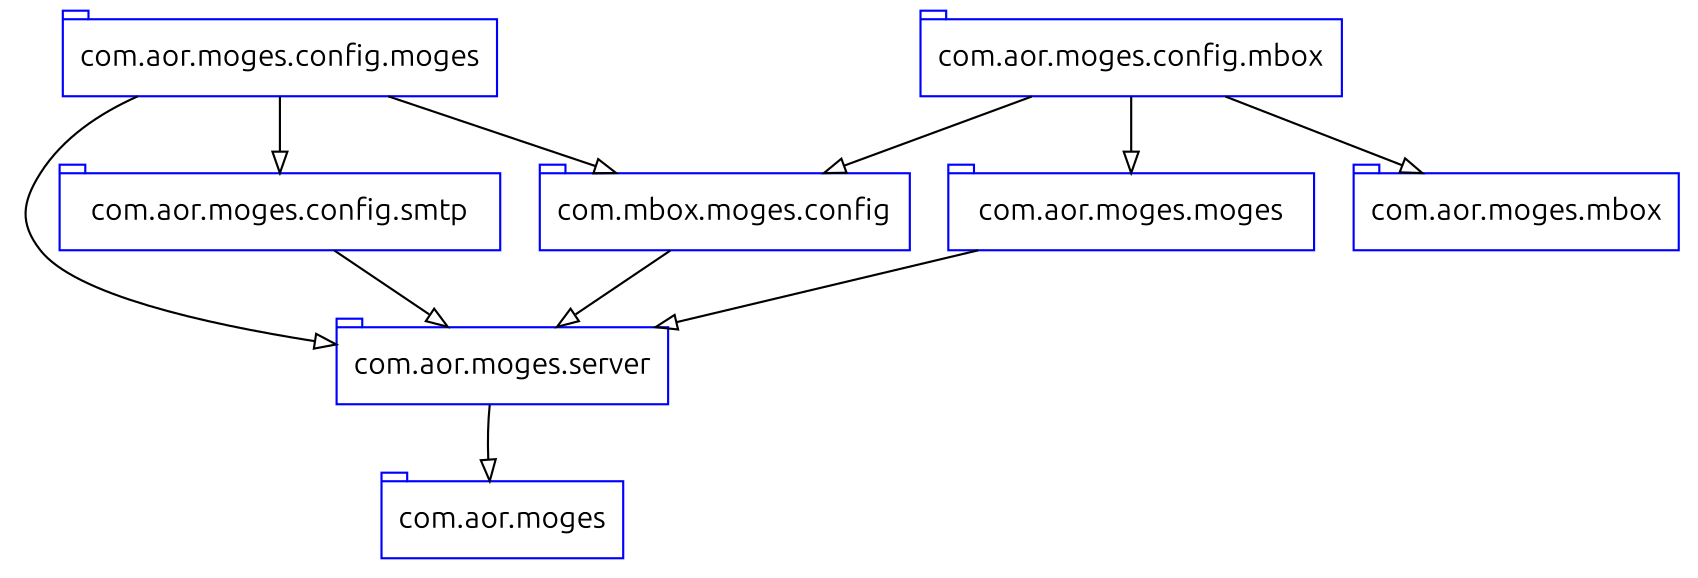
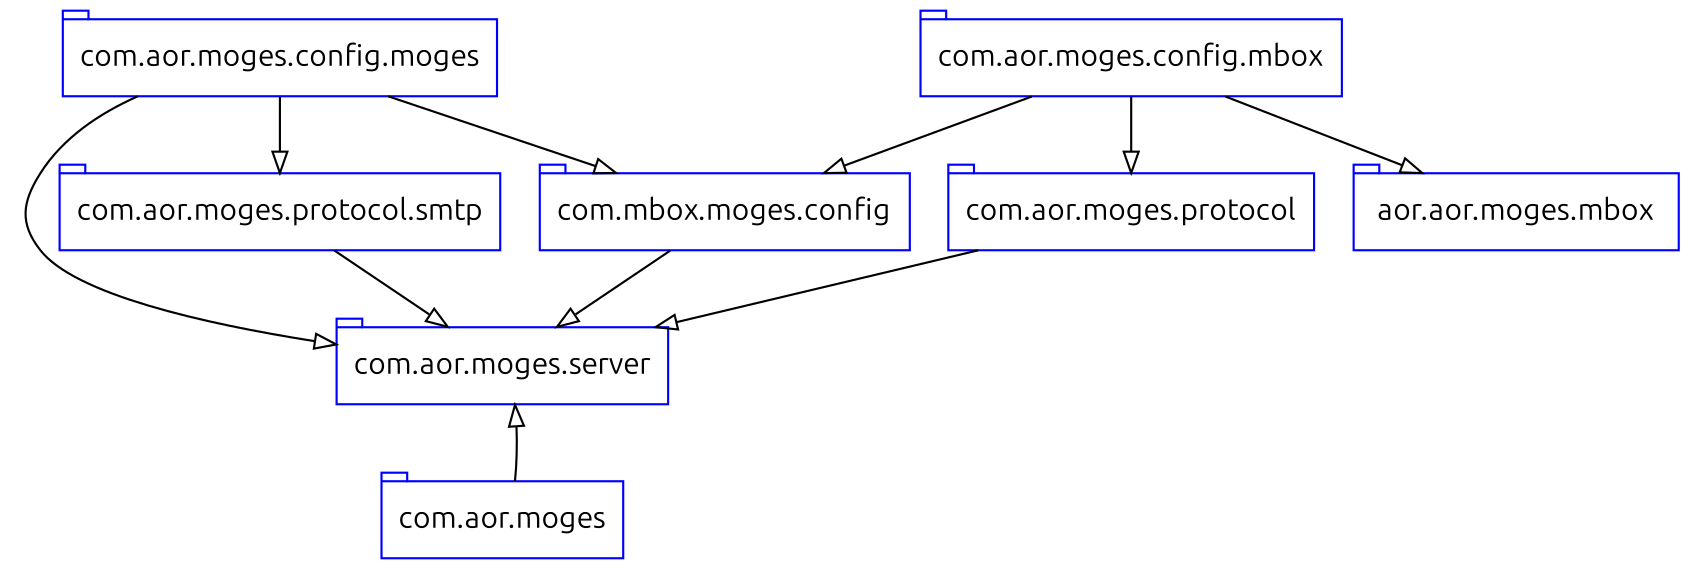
node "com.aor.moges.config.smtp": label "com.aor.moges.config.smtp" -> "com.aor.moges.protocol.smtp"
node "com.aor.moges.moges": label "com.aor.moges.moges" -> "com.aor.moges.protocol"
node "com.aor.moges.mbox": label "com.aor.moges.mbox" -> "aor.aor.moges.mbox"
edge "com.aor.moges.server" -> "com.aor.moges": reversed
